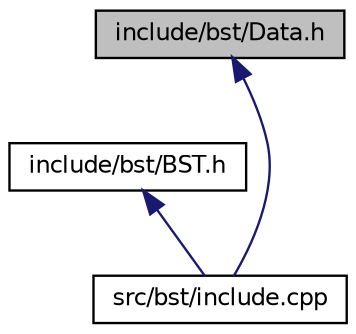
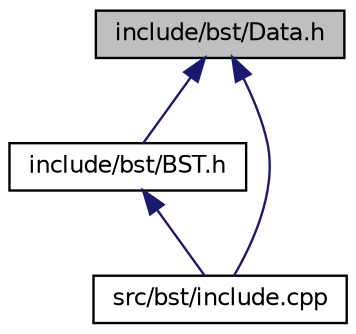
edge "include/bst/BST.h" -> "include/bst/Data.h": added
